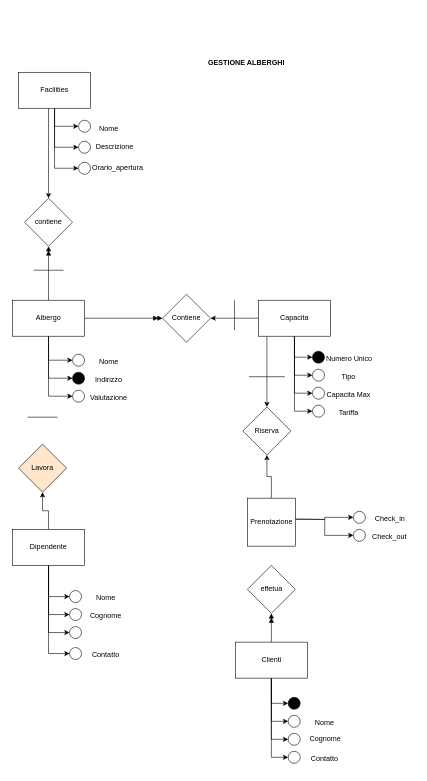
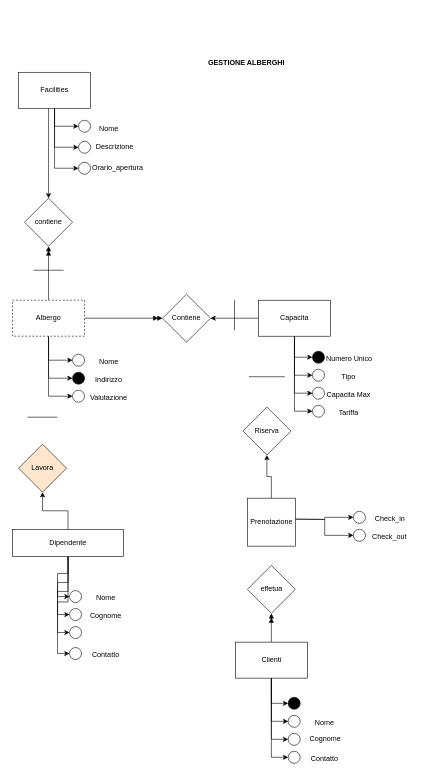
node "Albergo": style solid -> dashed
edge "Capacita" -> "Riserva": removed
node "Dipendente": size 72x36 -> 111x27
